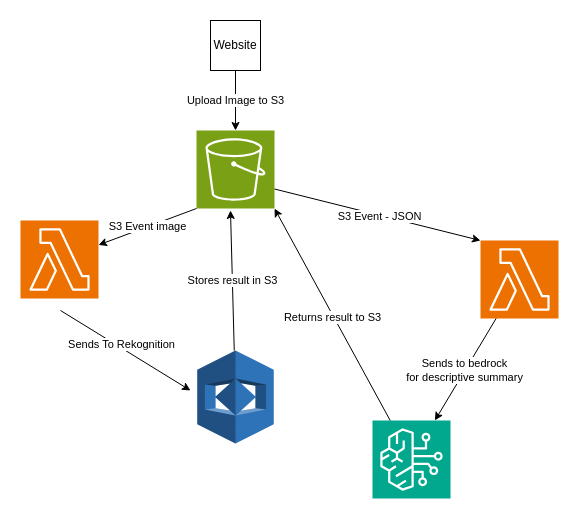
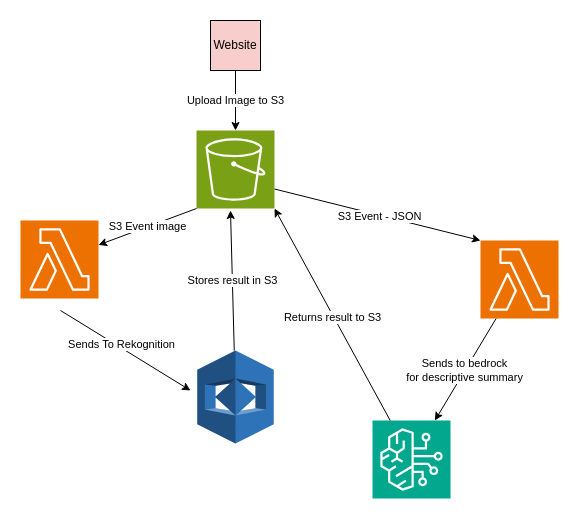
node "Website": fillcolor #ffffff -> #f8cecc
